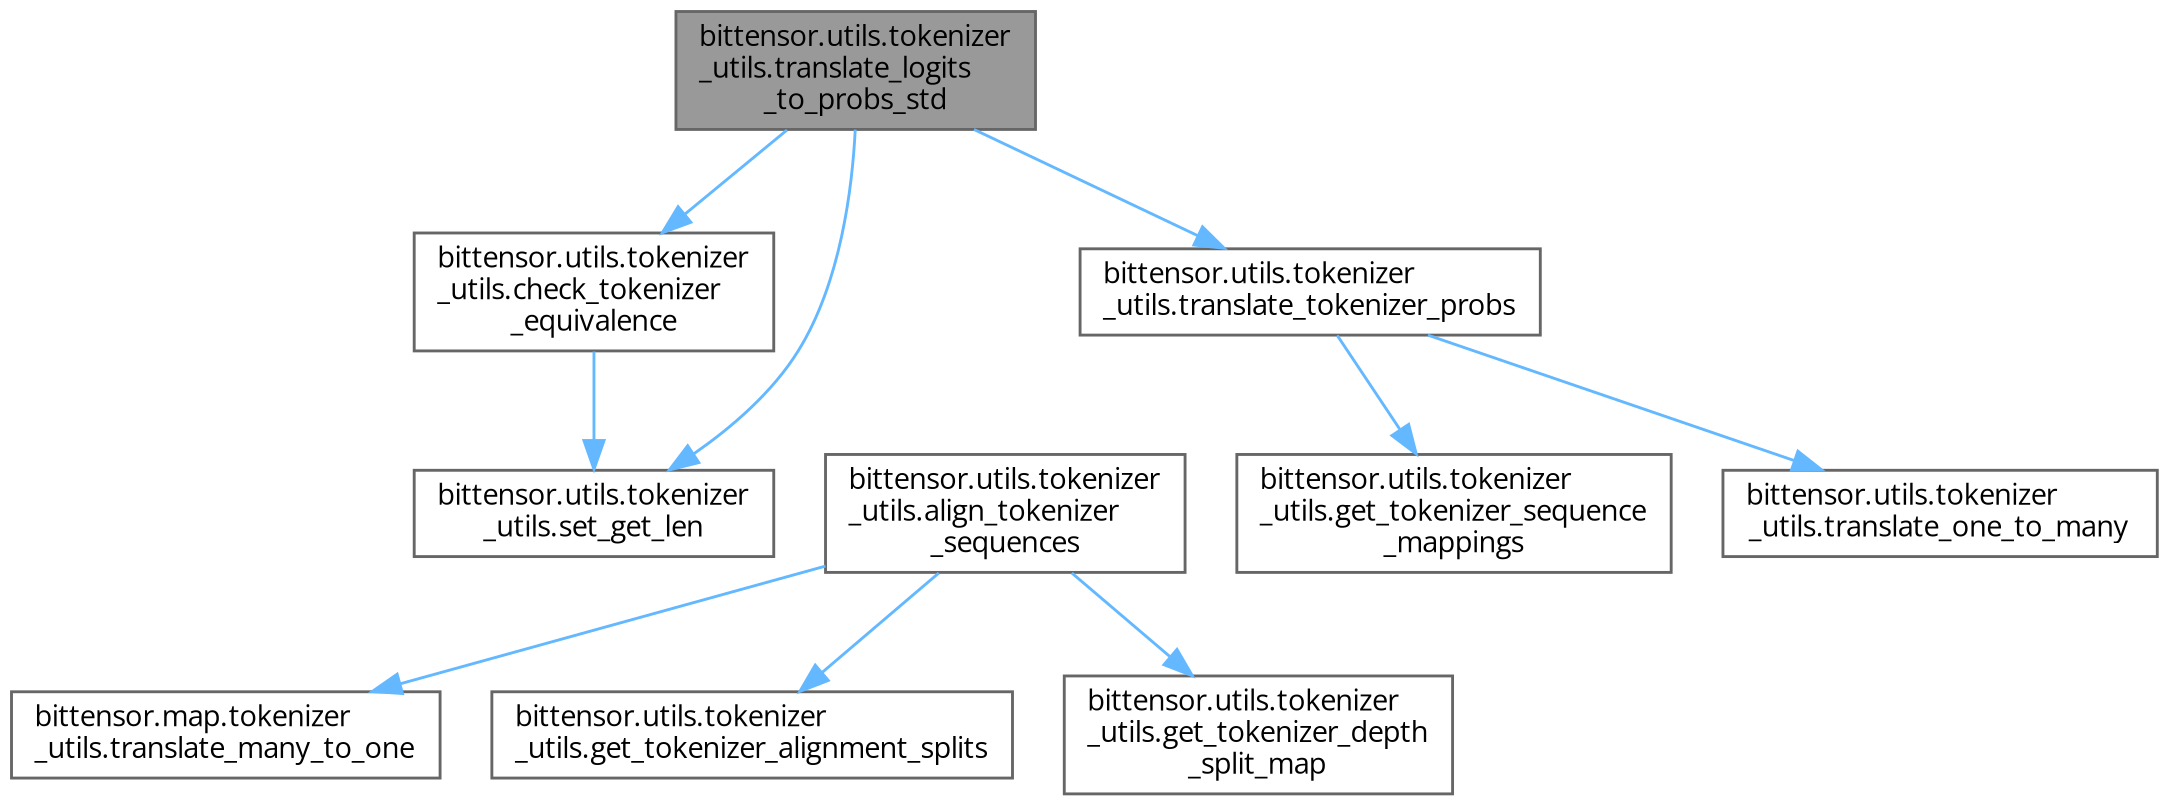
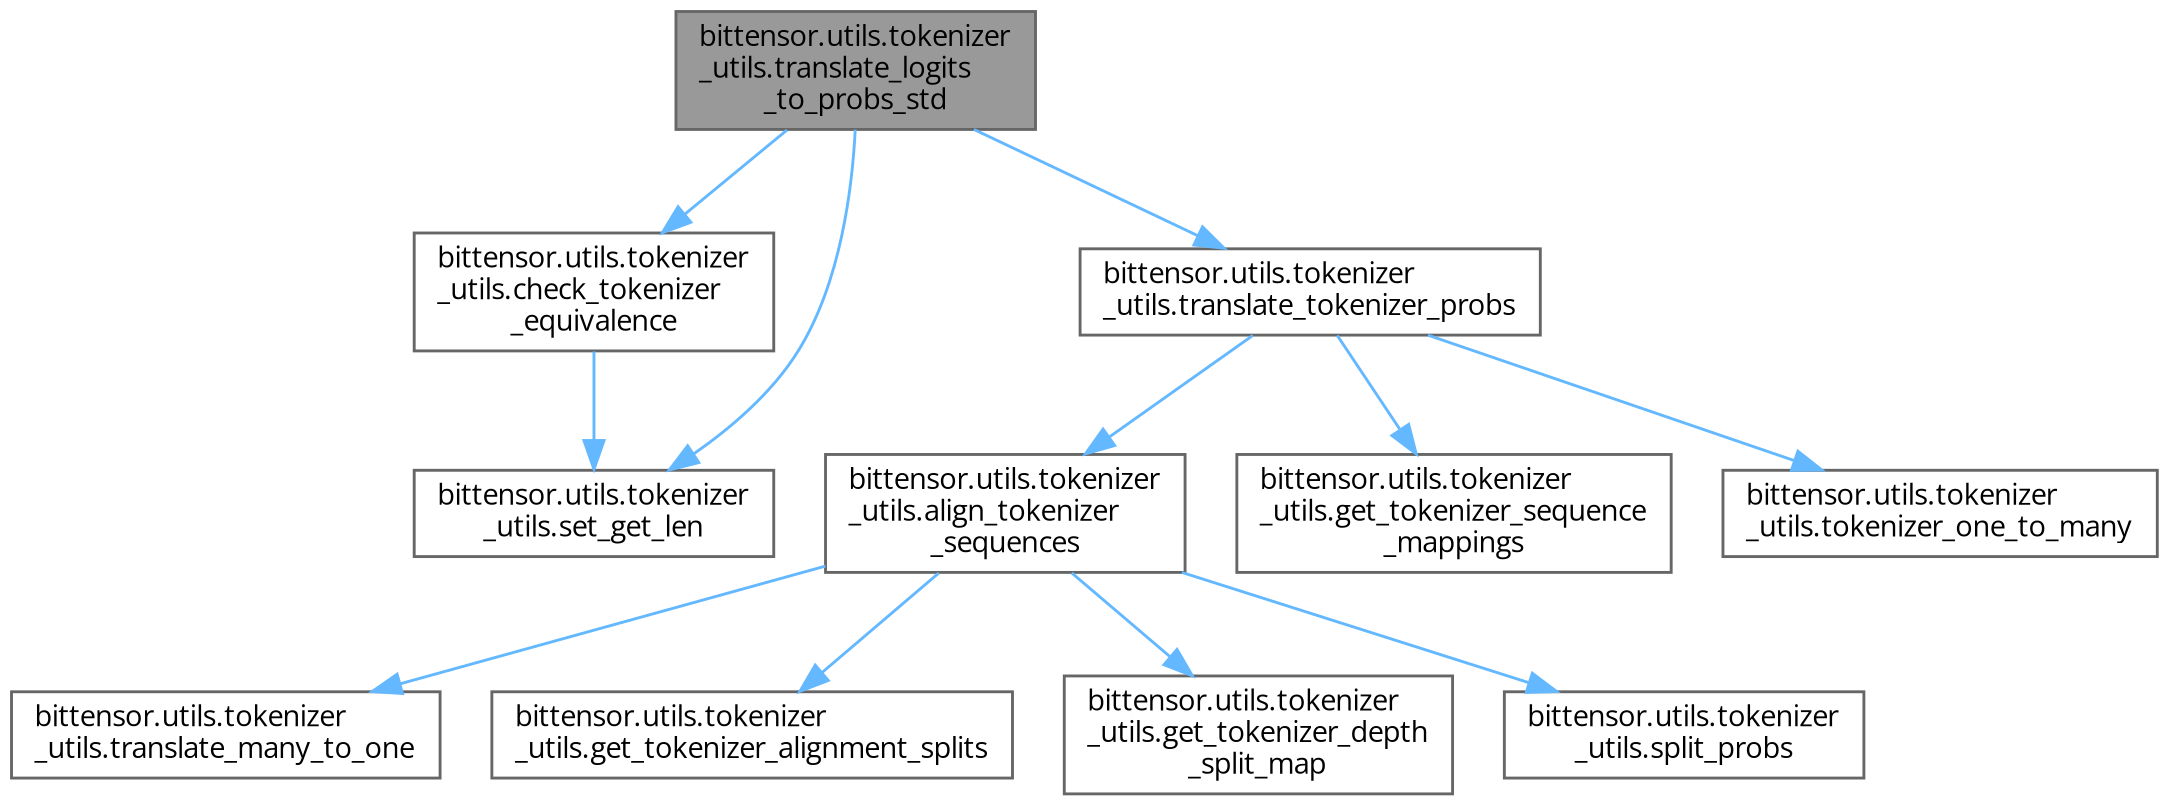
edge "bittensor.utils.tokenizer _utils.translate_tokenizer_probs" -> "bittensor.utils.tokenizer _utils.align_tokenizer _sequences": added
node "bittensor.utils.tokenizer _utils.translate_one_to_many": label "bittensor.utils.tokenizer _utils.translate_one_to_many" -> "bittensor.utils.tokenizer _utils.tokenizer_one_to_many"
node "bittensor.map.tokenizer _utils.translate_many_to_one": label "bittensor.map.tokenizer _utils.translate_many_to_one" -> "bittensor.utils.tokenizer _utils.translate_many_to_one"
node "bittensor.utils.tokenizer _utils.split_probs": added
